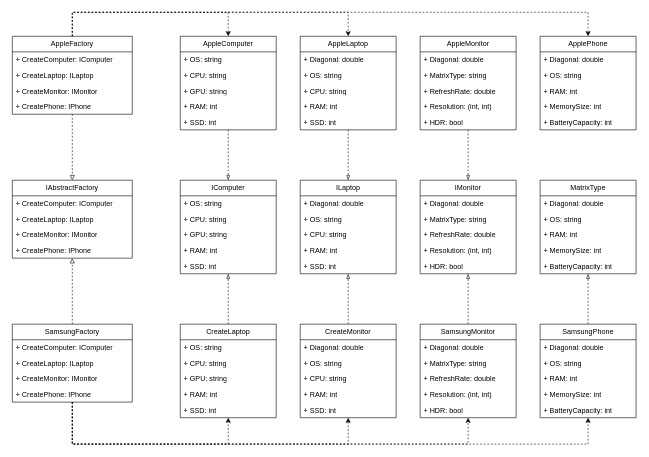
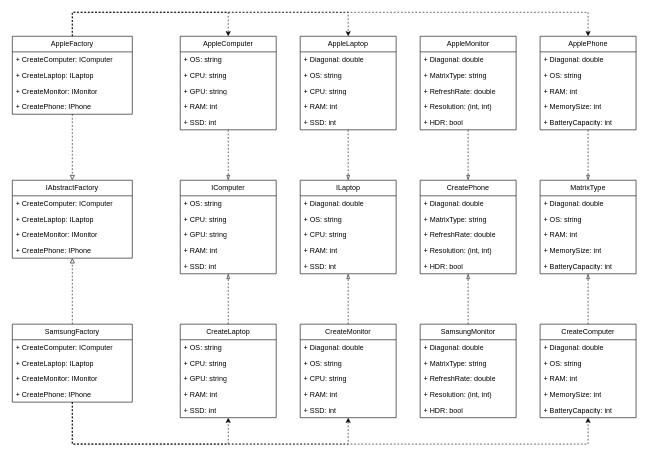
edge "ApplePhone" -> "MatrixType": added
node "IMonitor": label "IMonitor" -> "CreatePhone"
node "SamsungPhone": label "SamsungPhone" -> "CreateComputer"
edge "SamsungFactory" -> "SamsungMonitor": removed
